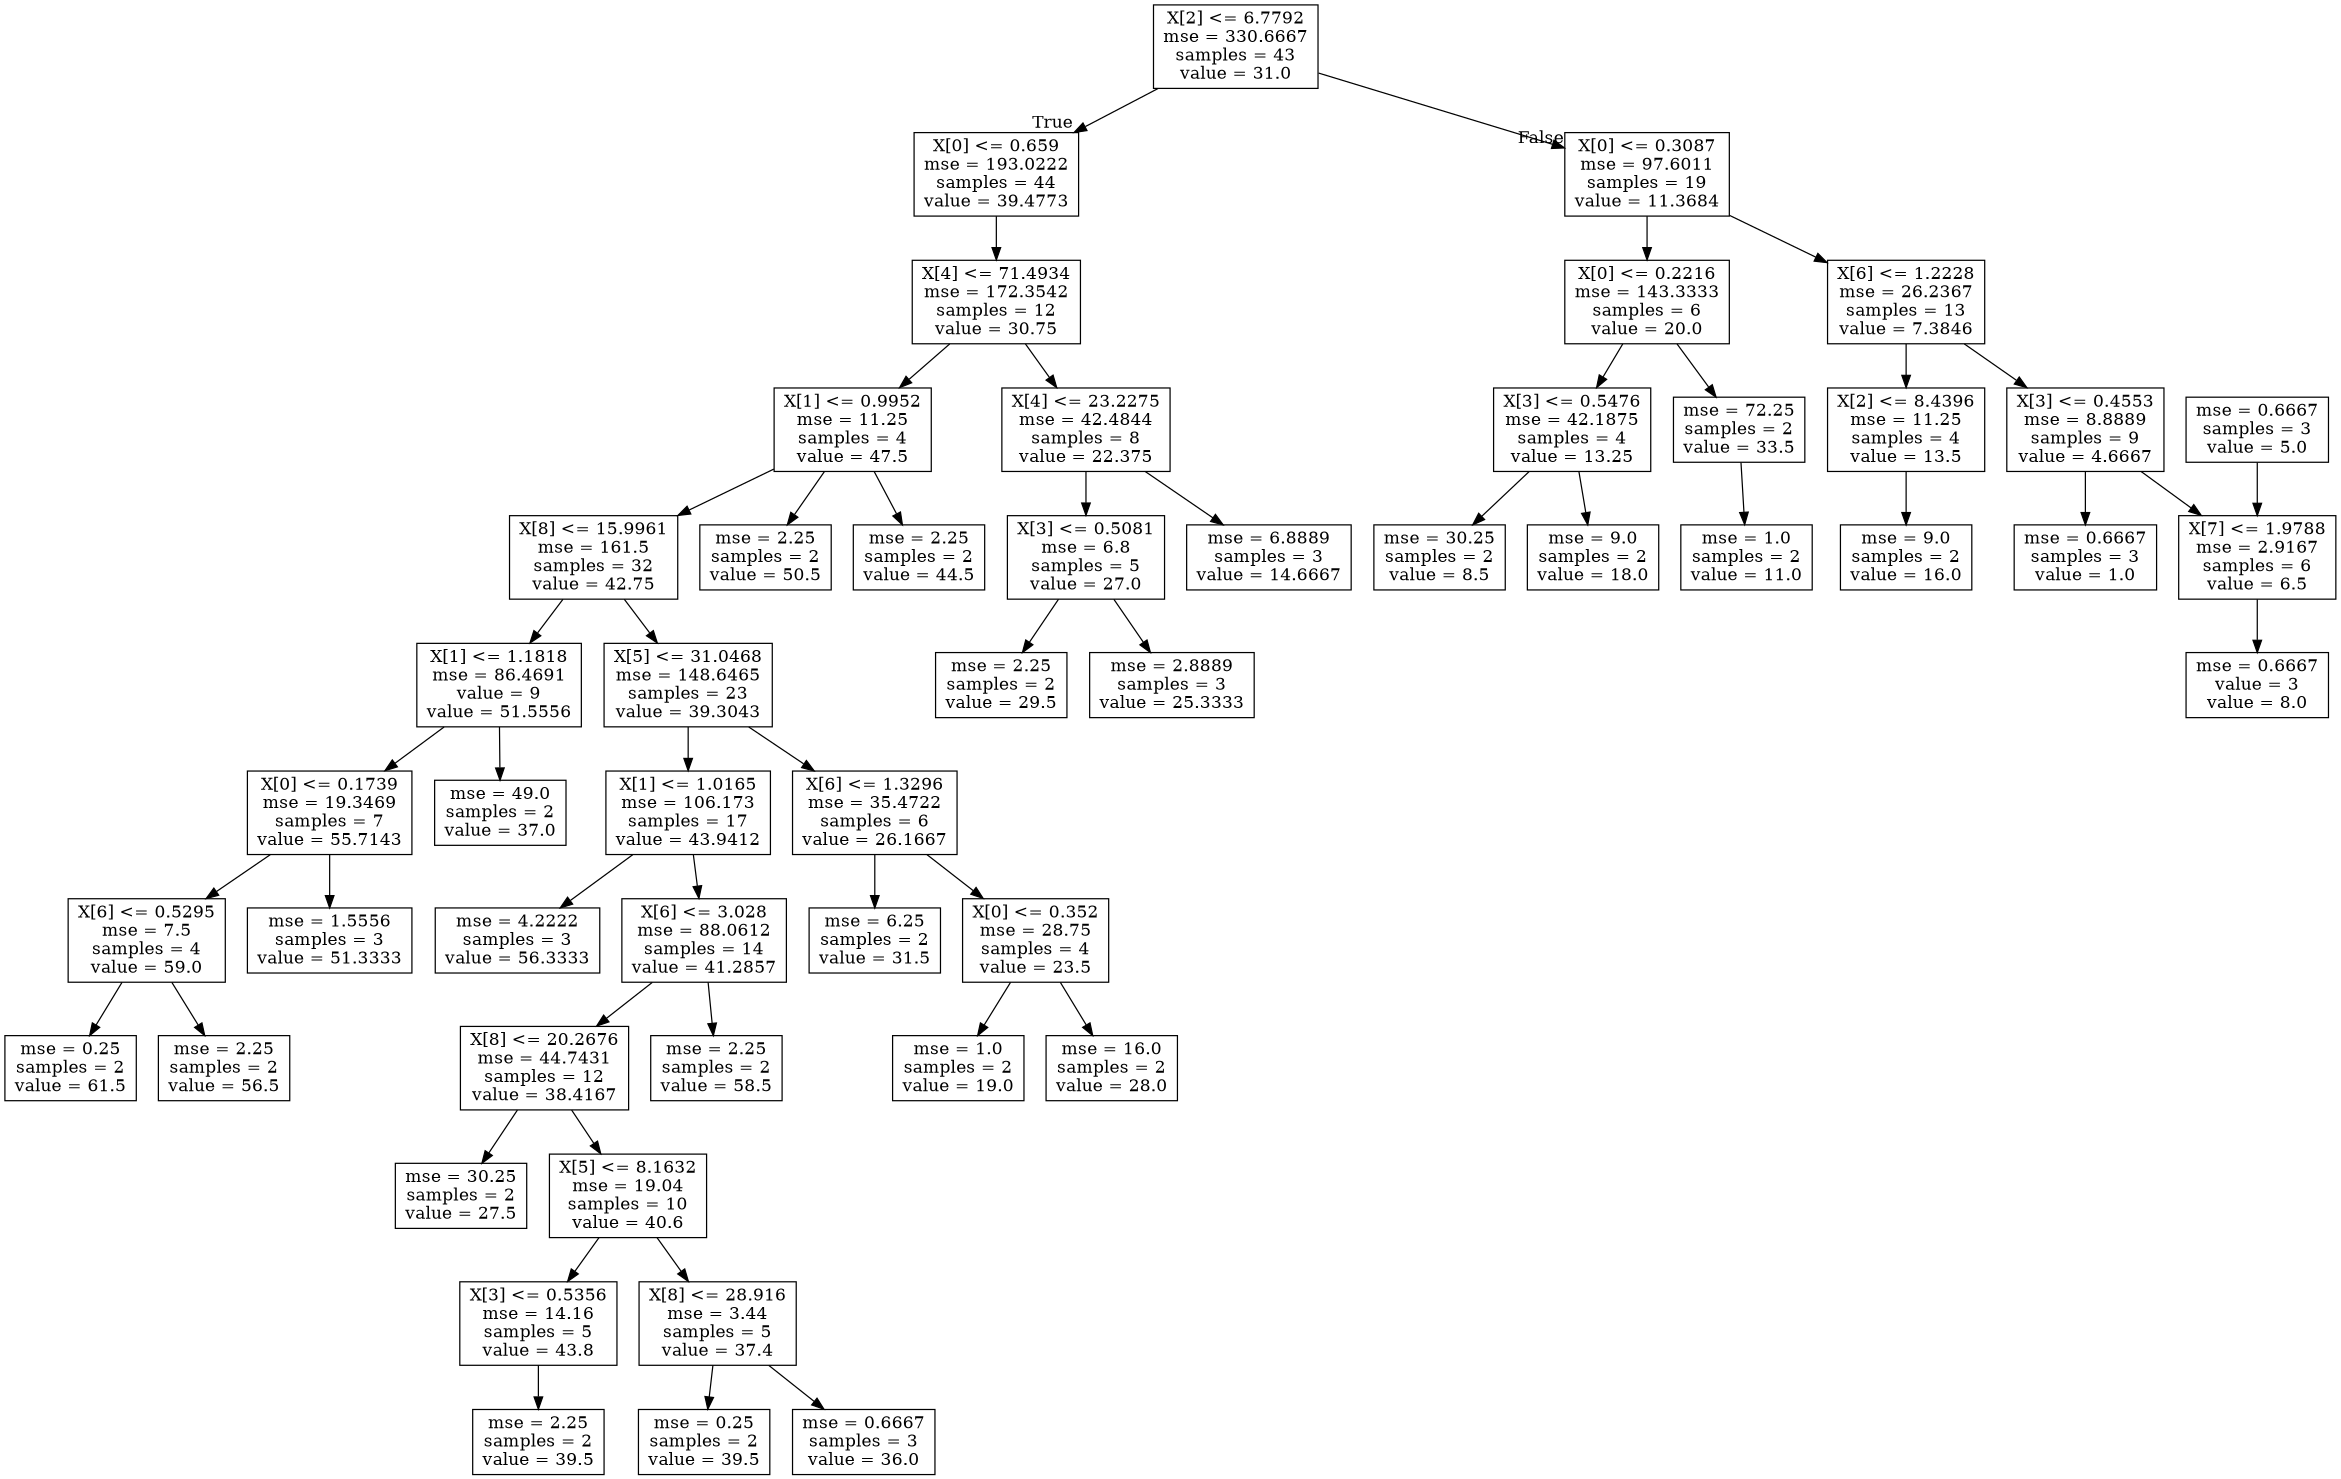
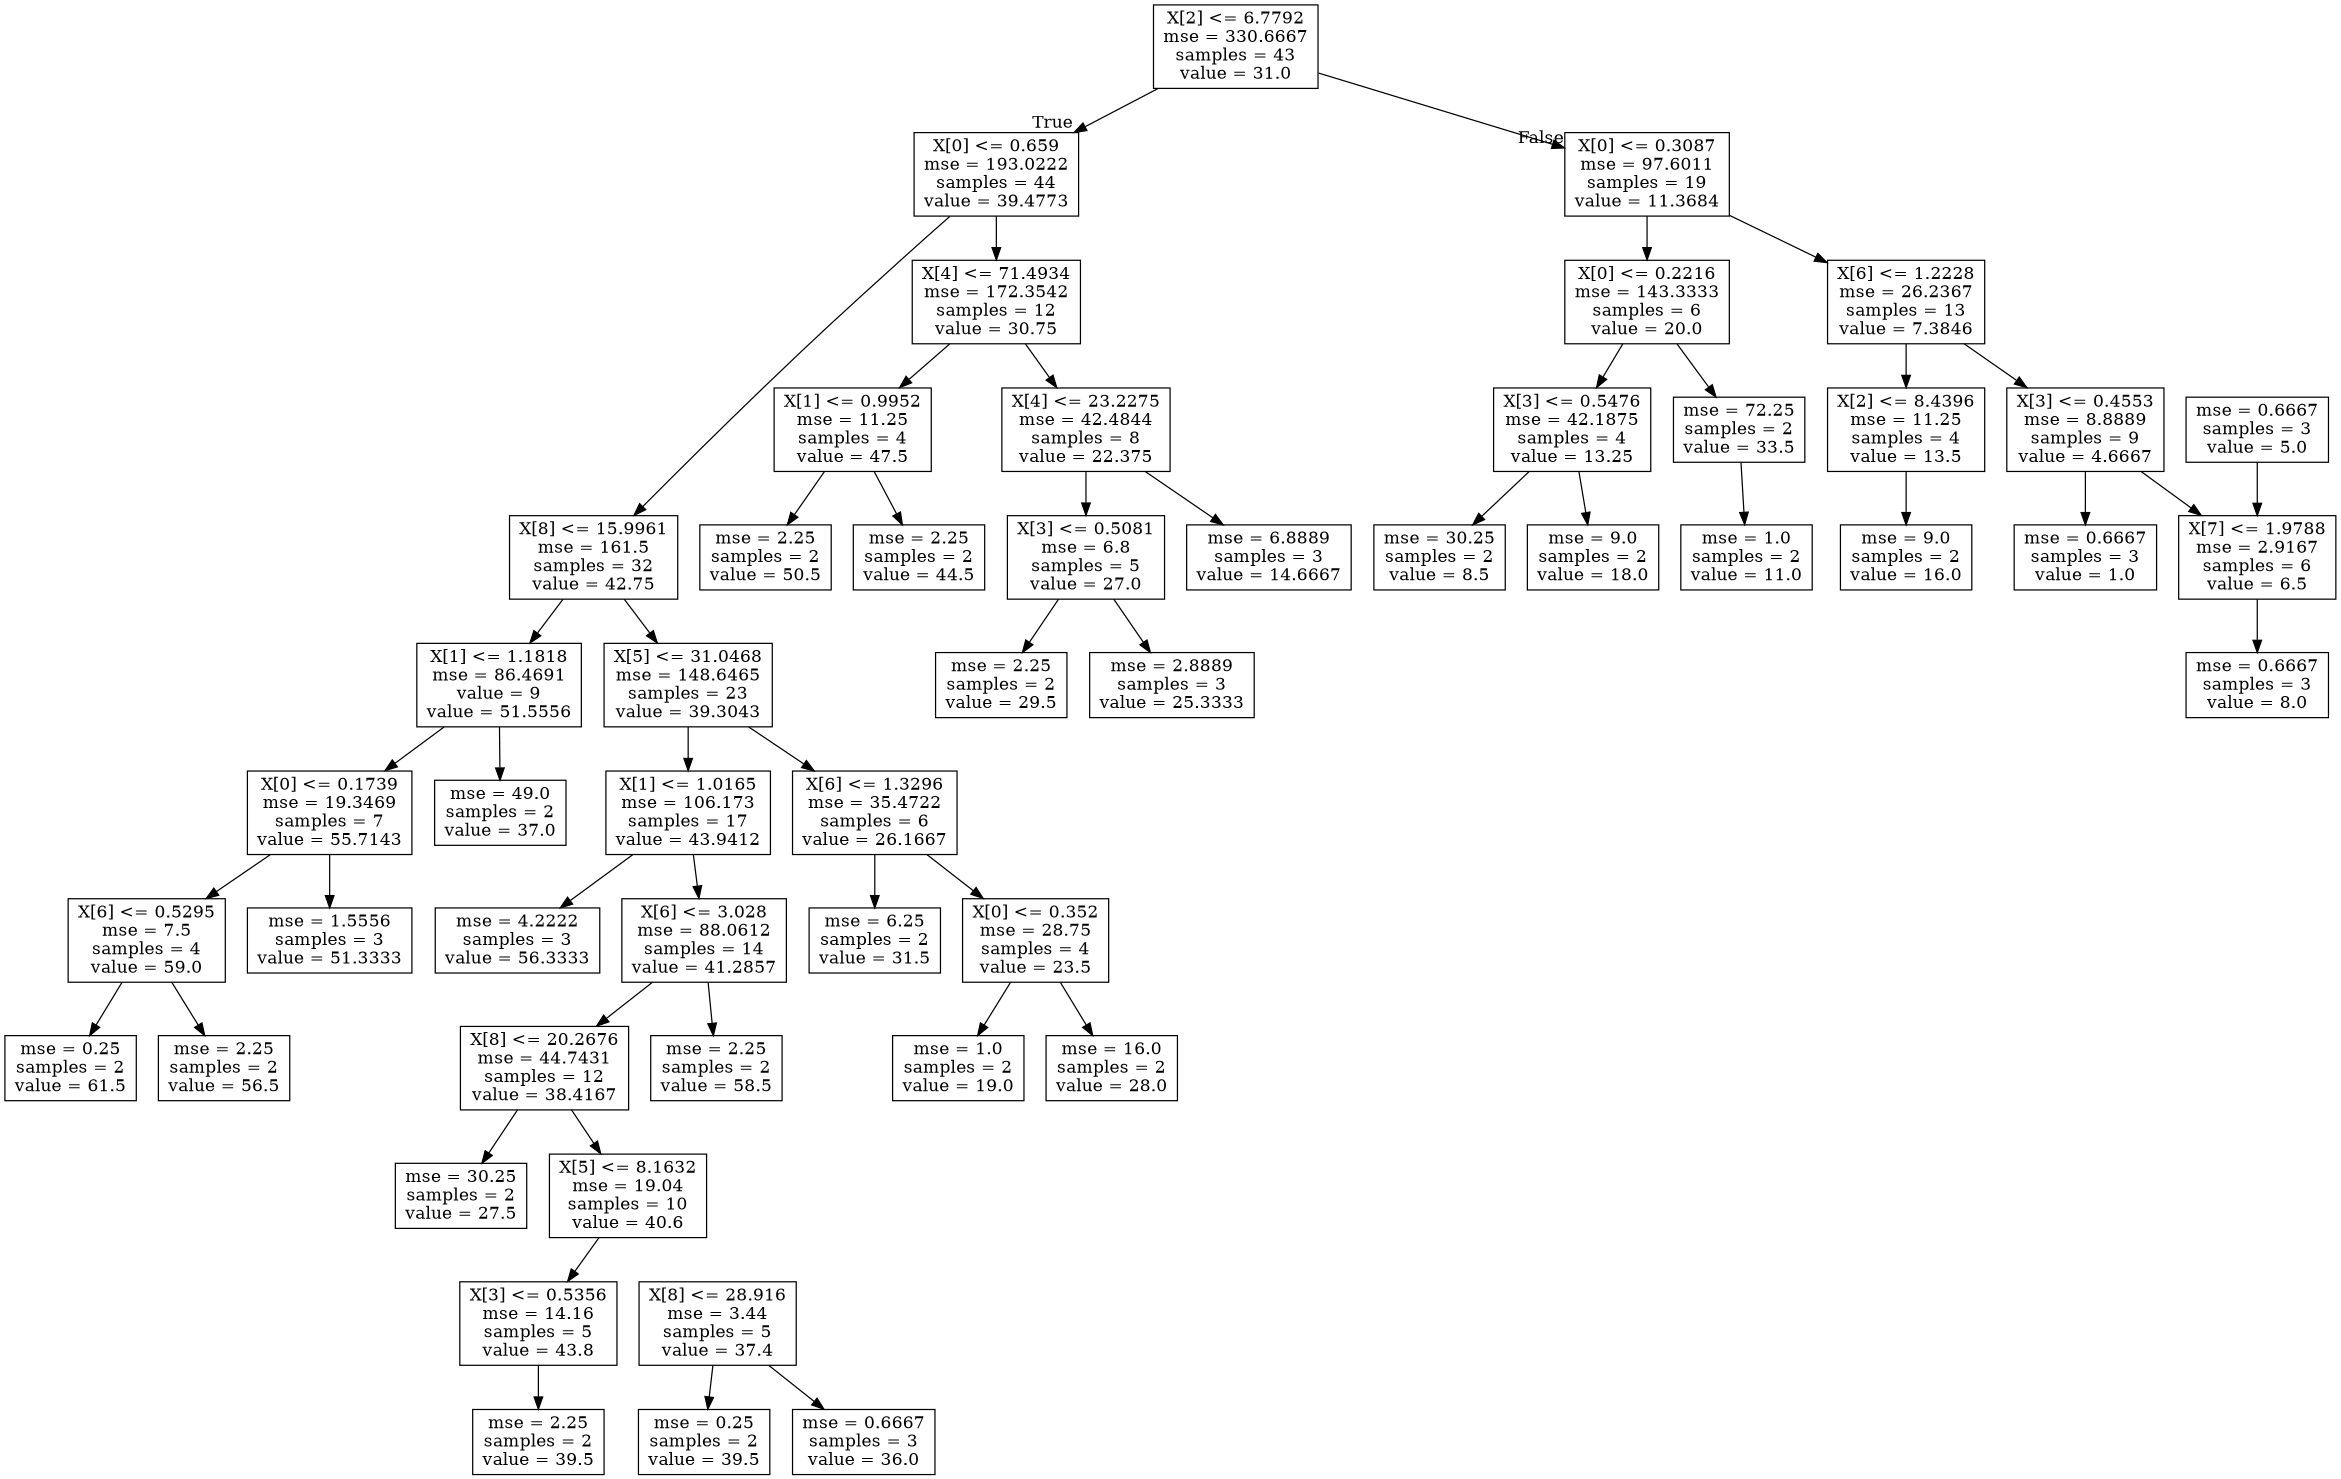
edge "X[1] <= 0.9952 mse = 11.25 samples = 4 value = 47.5" -> "X[8] <= 15.9961 mse = 161.5 samples = 32 value = 42.75": now "X[0] <= 0.659 mse = 193.0222 samples = 44 value = 39.4773" -> "X[8] <= 15.9961 mse = 161.5 samples = 32 value = 42.75"
node "mse = 0.6667 value = 3 value = 8.0": label "mse = 0.6667 value = 3 value = 8.0" -> "mse = 0.6667 samples = 3 value = 8.0"
edge "X[5] <= 8.1632 mse = 19.04 samples = 10 value = 40.6" -> "X[8] <= 28.916 mse = 3.44 samples = 5 value = 37.4": removed
